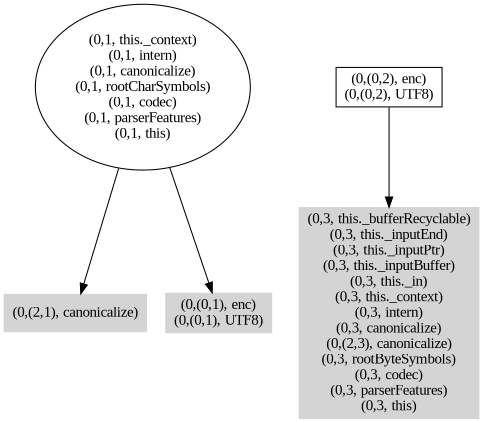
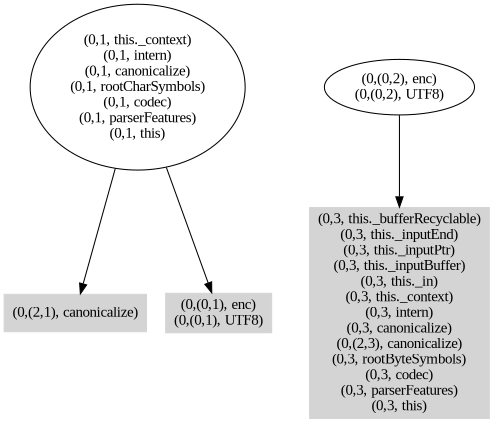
node "(0,(0,2), enc) (0,(0,2), UTF8)": shape box -> ellipse
